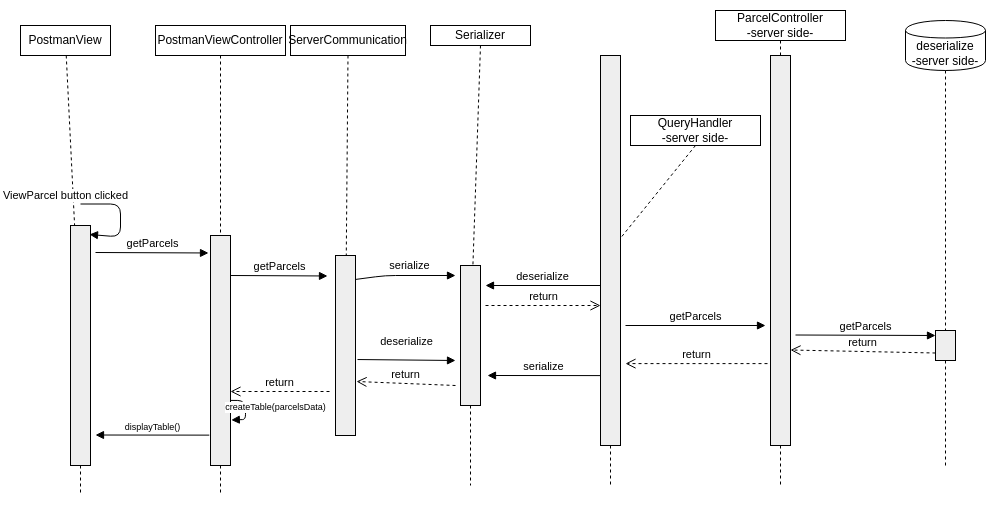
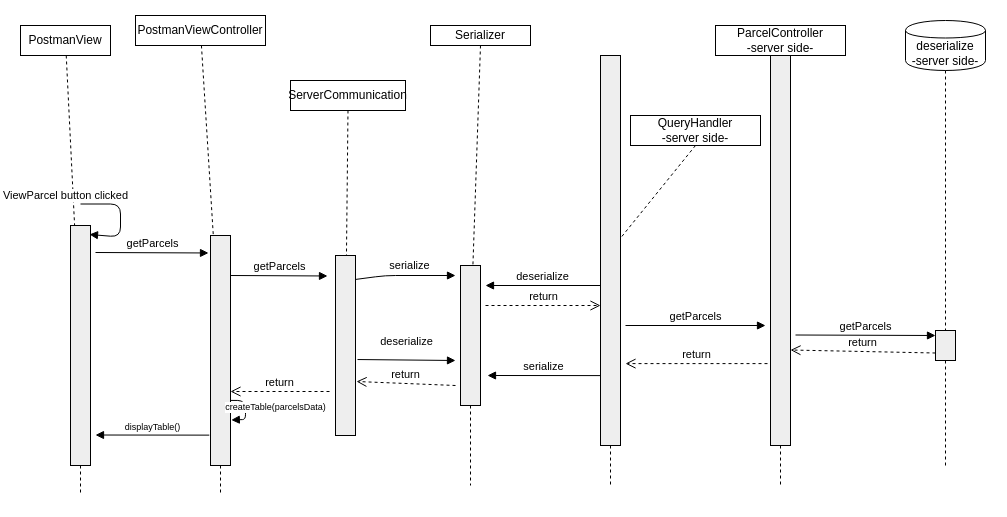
node "ParcelController -server side-": moved (781, 26) -> (781, 41)
node "PostmanViewController": moved (221, 41) -> (201, 31)
node "ServerCommunication": moved (348, 41) -> (348, 96)
